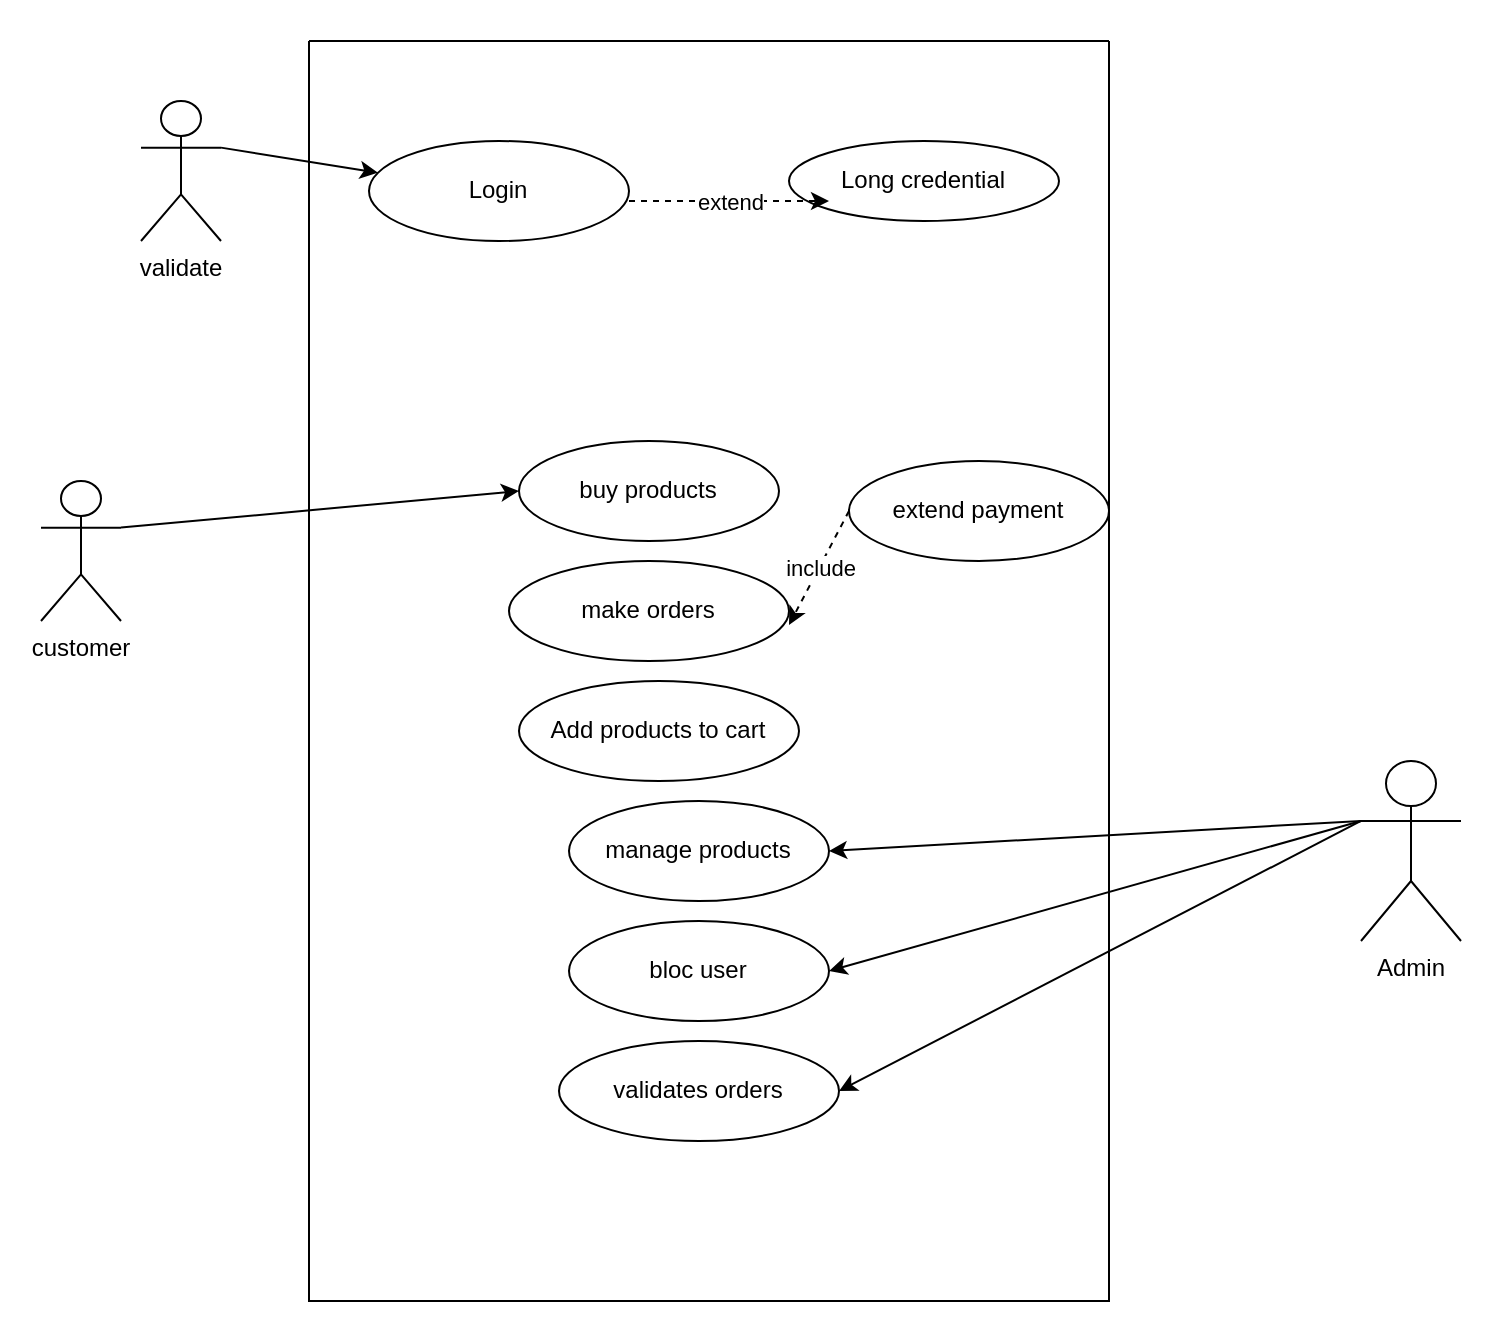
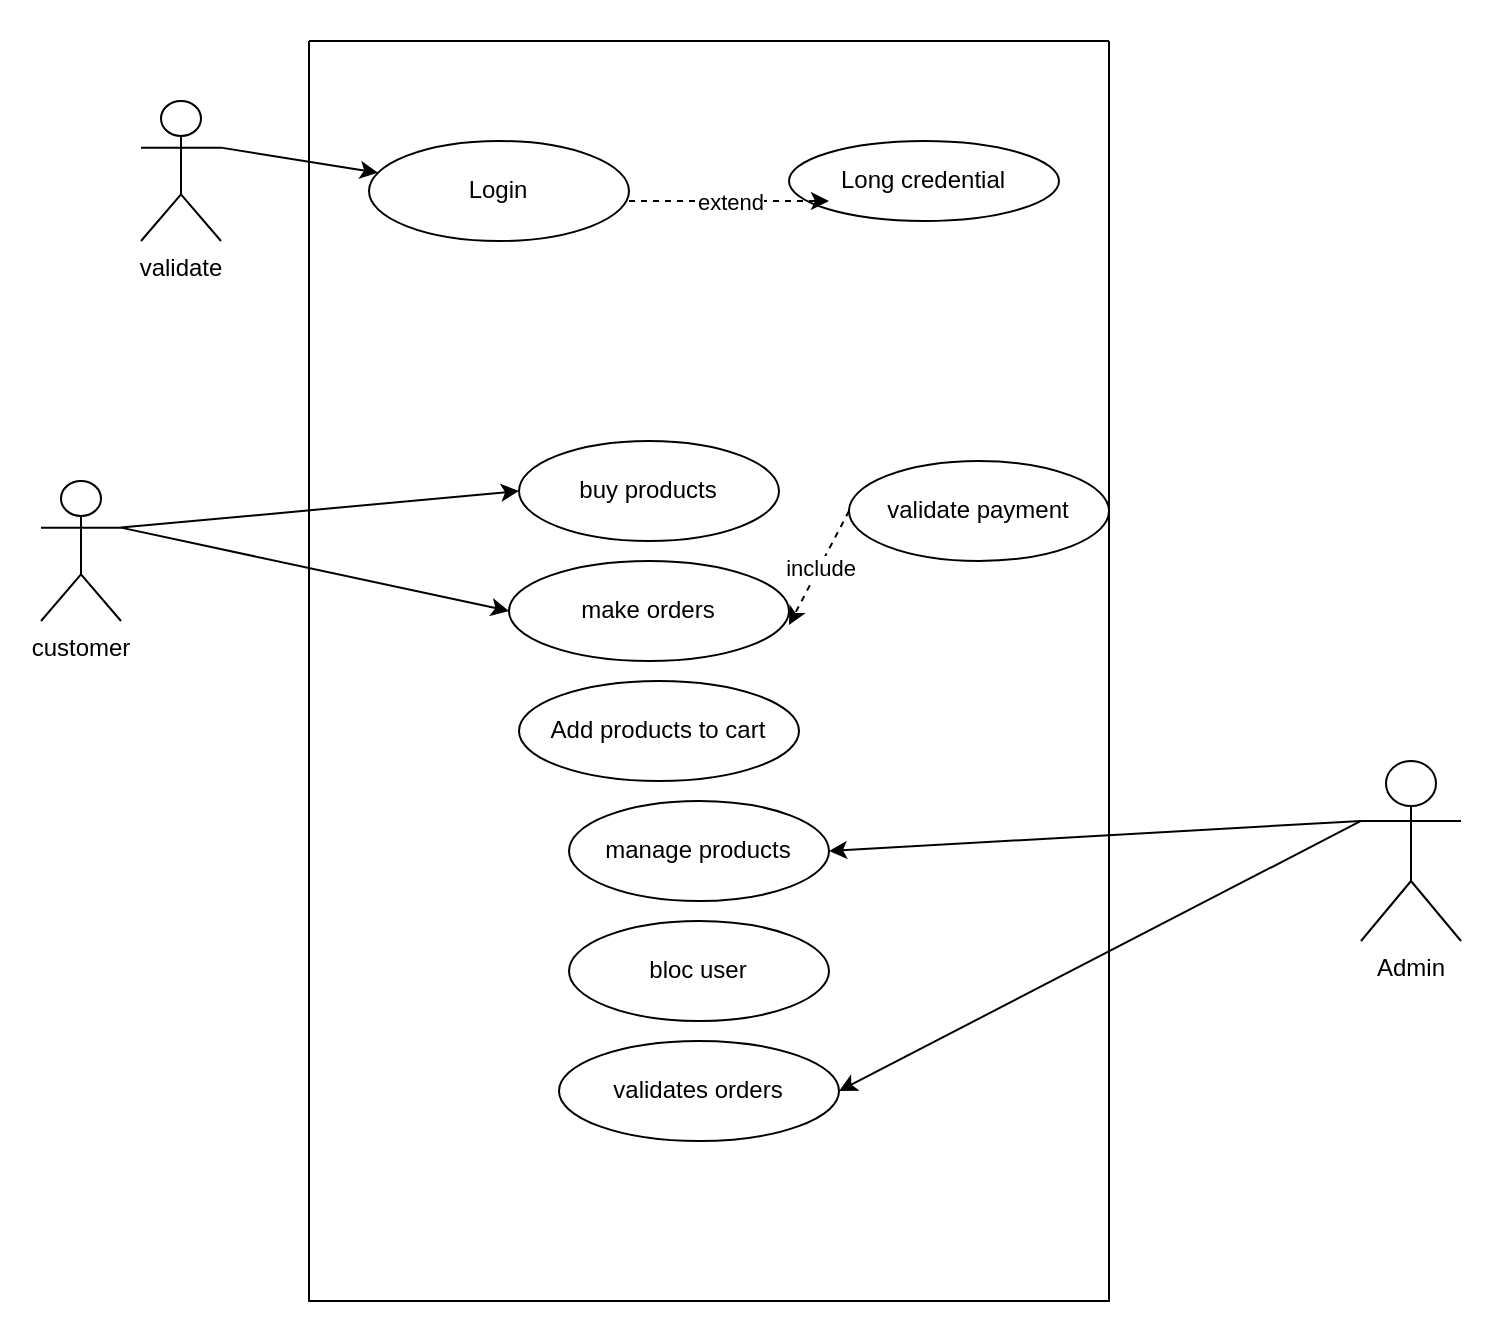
node "extend payment": label "extend payment" -> "validate payment"
edge "customer" -> "make orders": added
edge "Admin" -> "bloc user": removed
